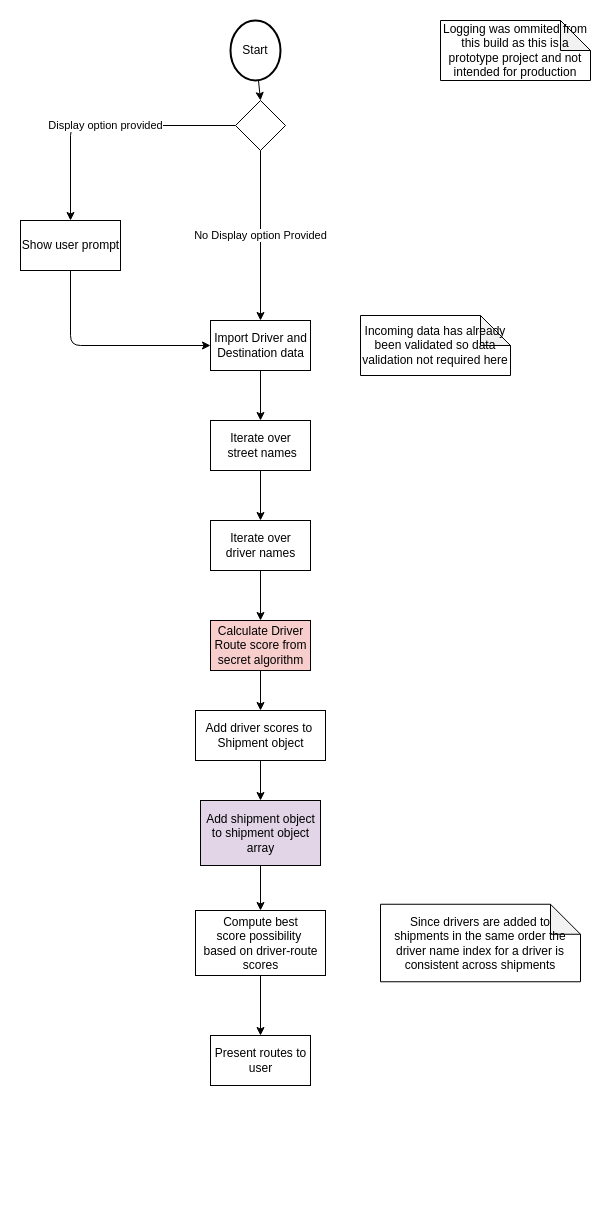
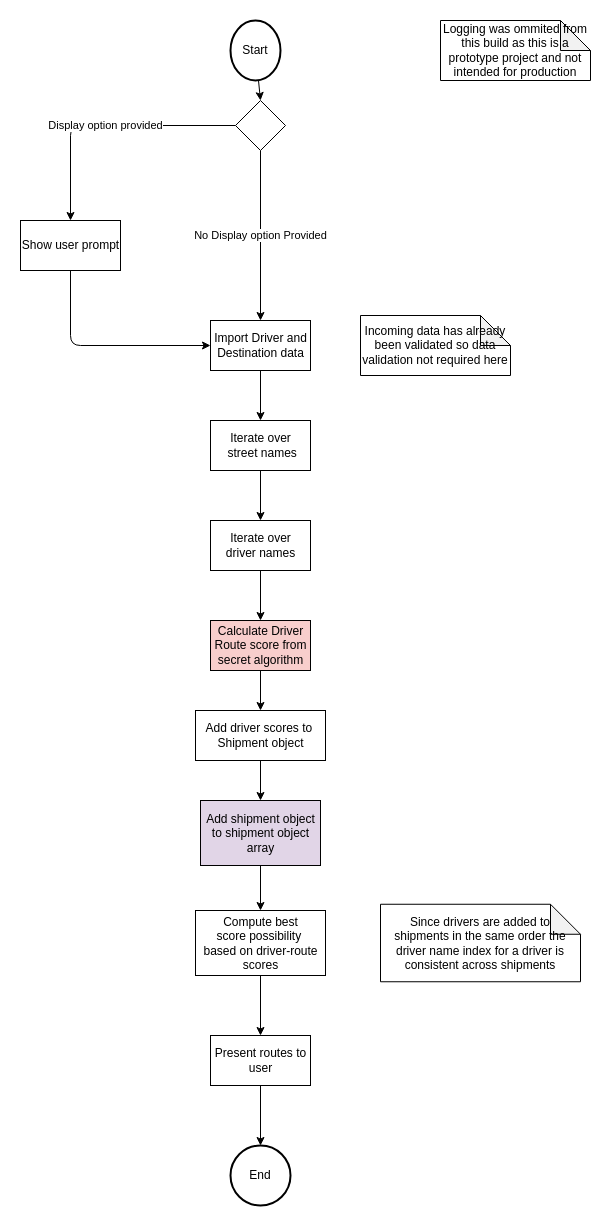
edge "Present routes to user" -> "End": added
node "End": added
